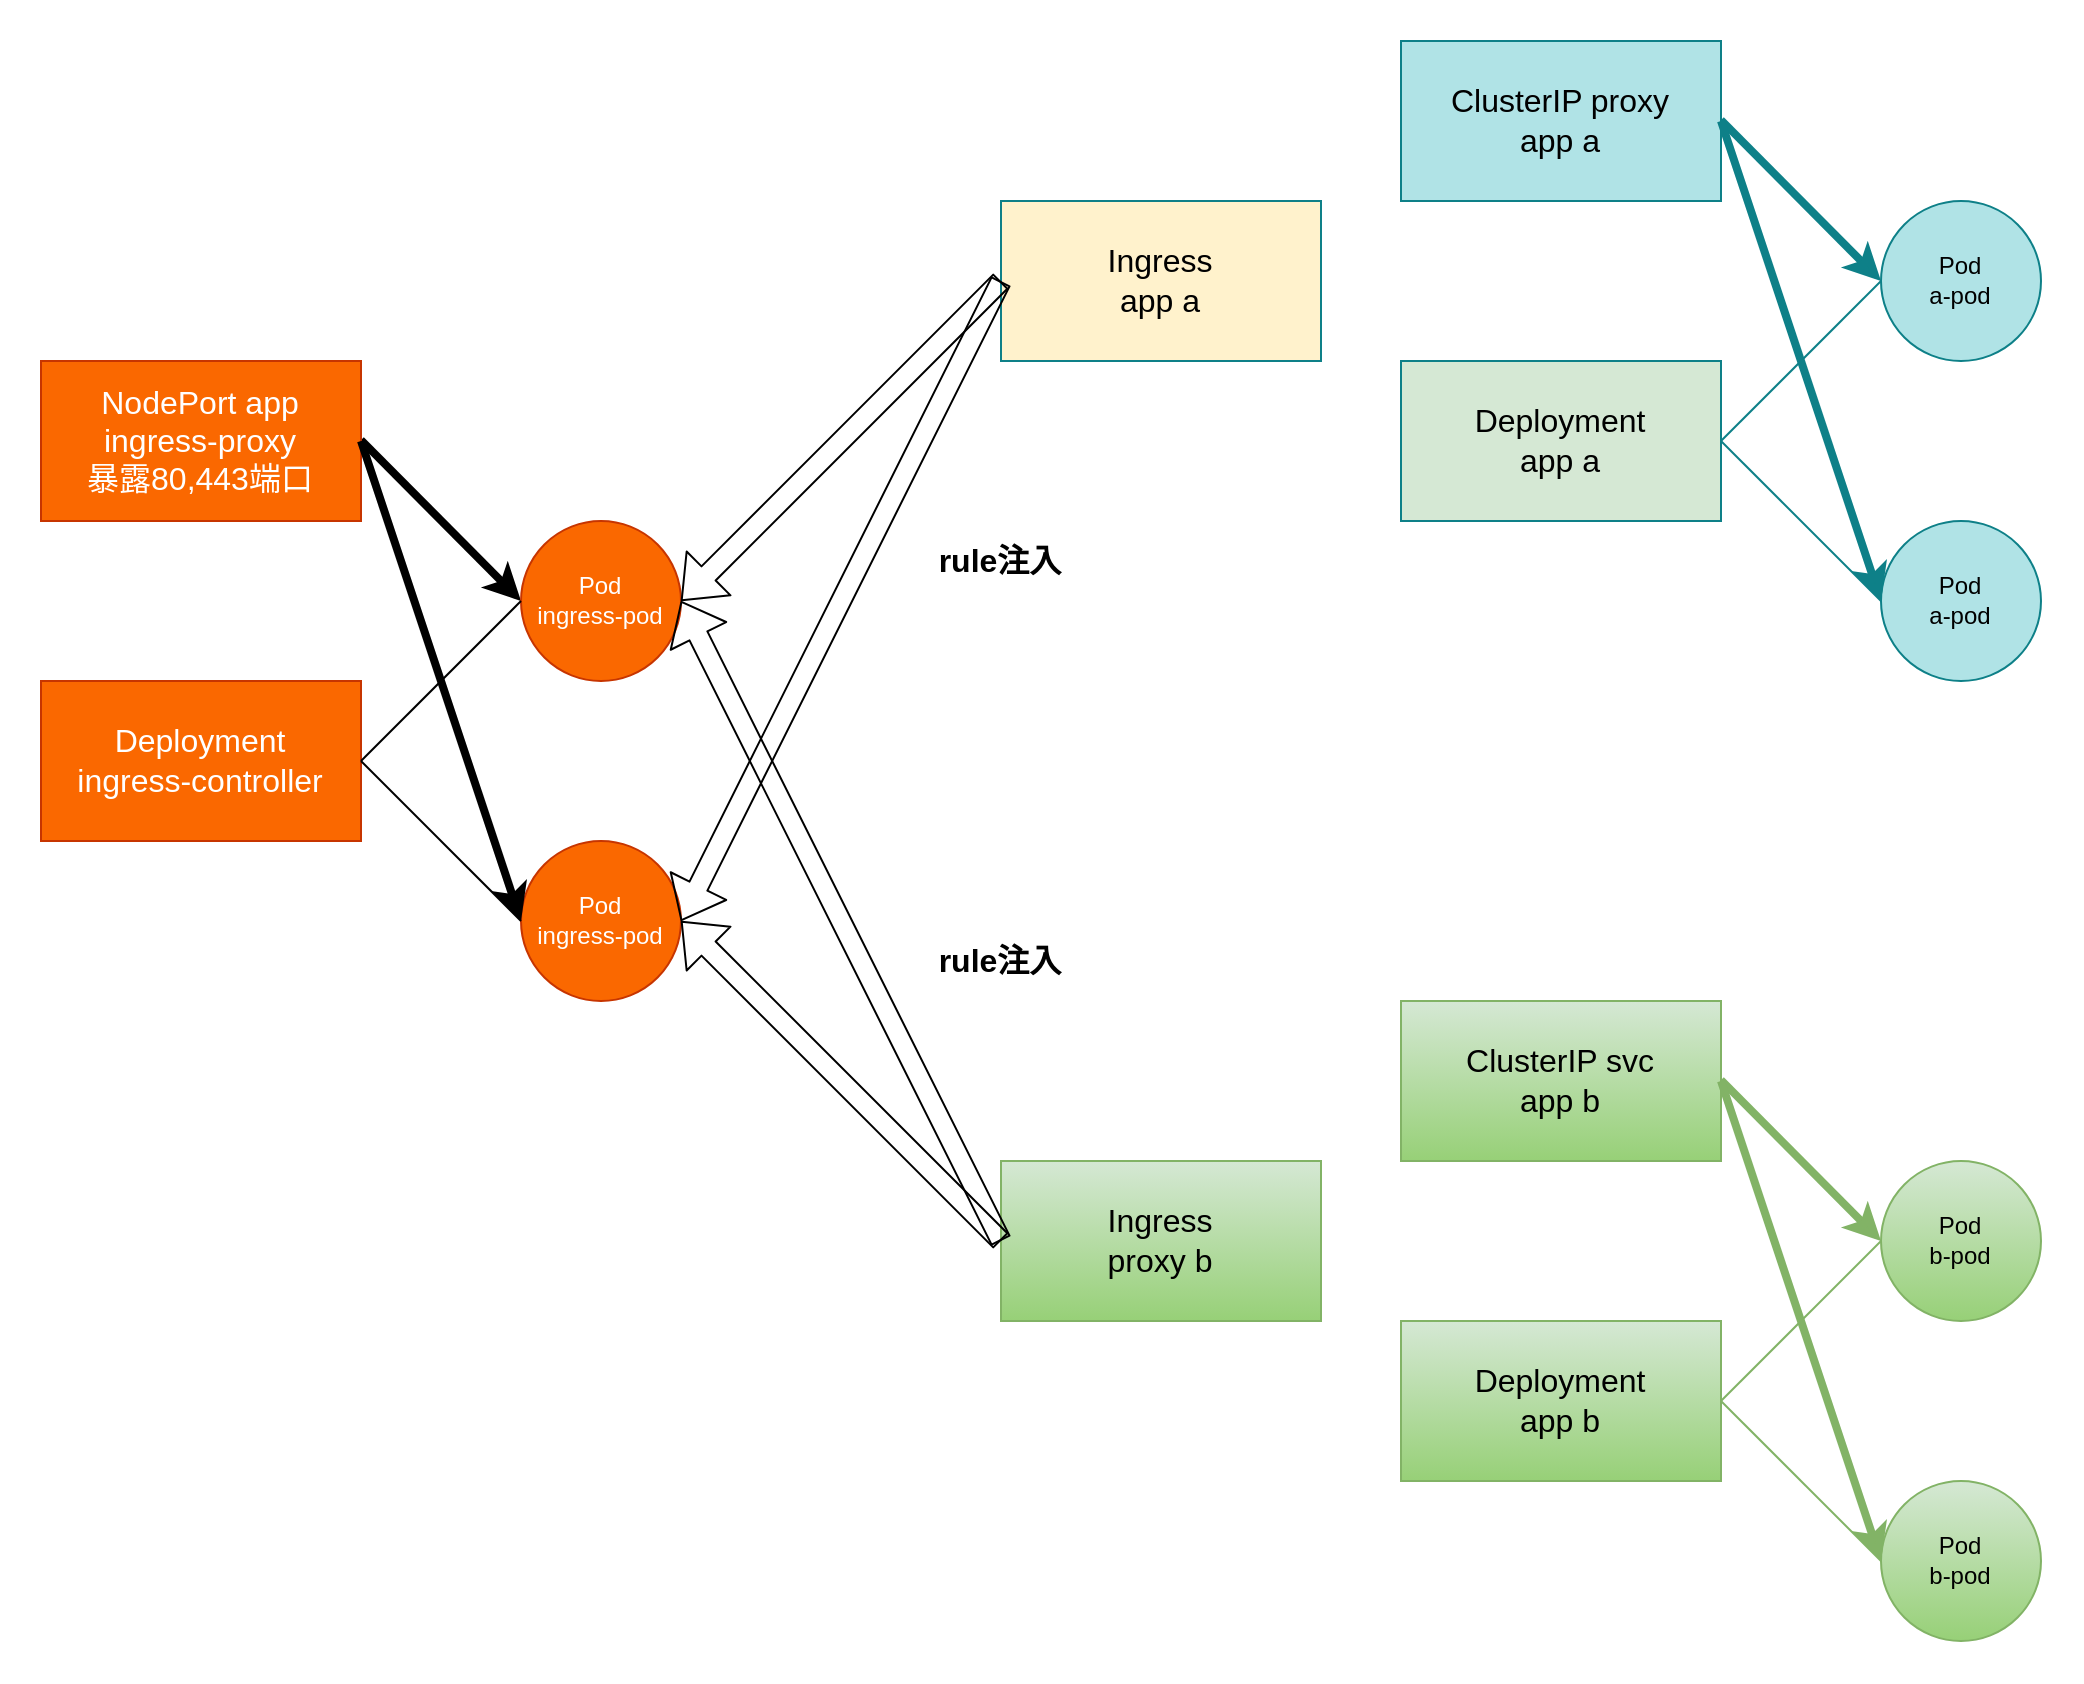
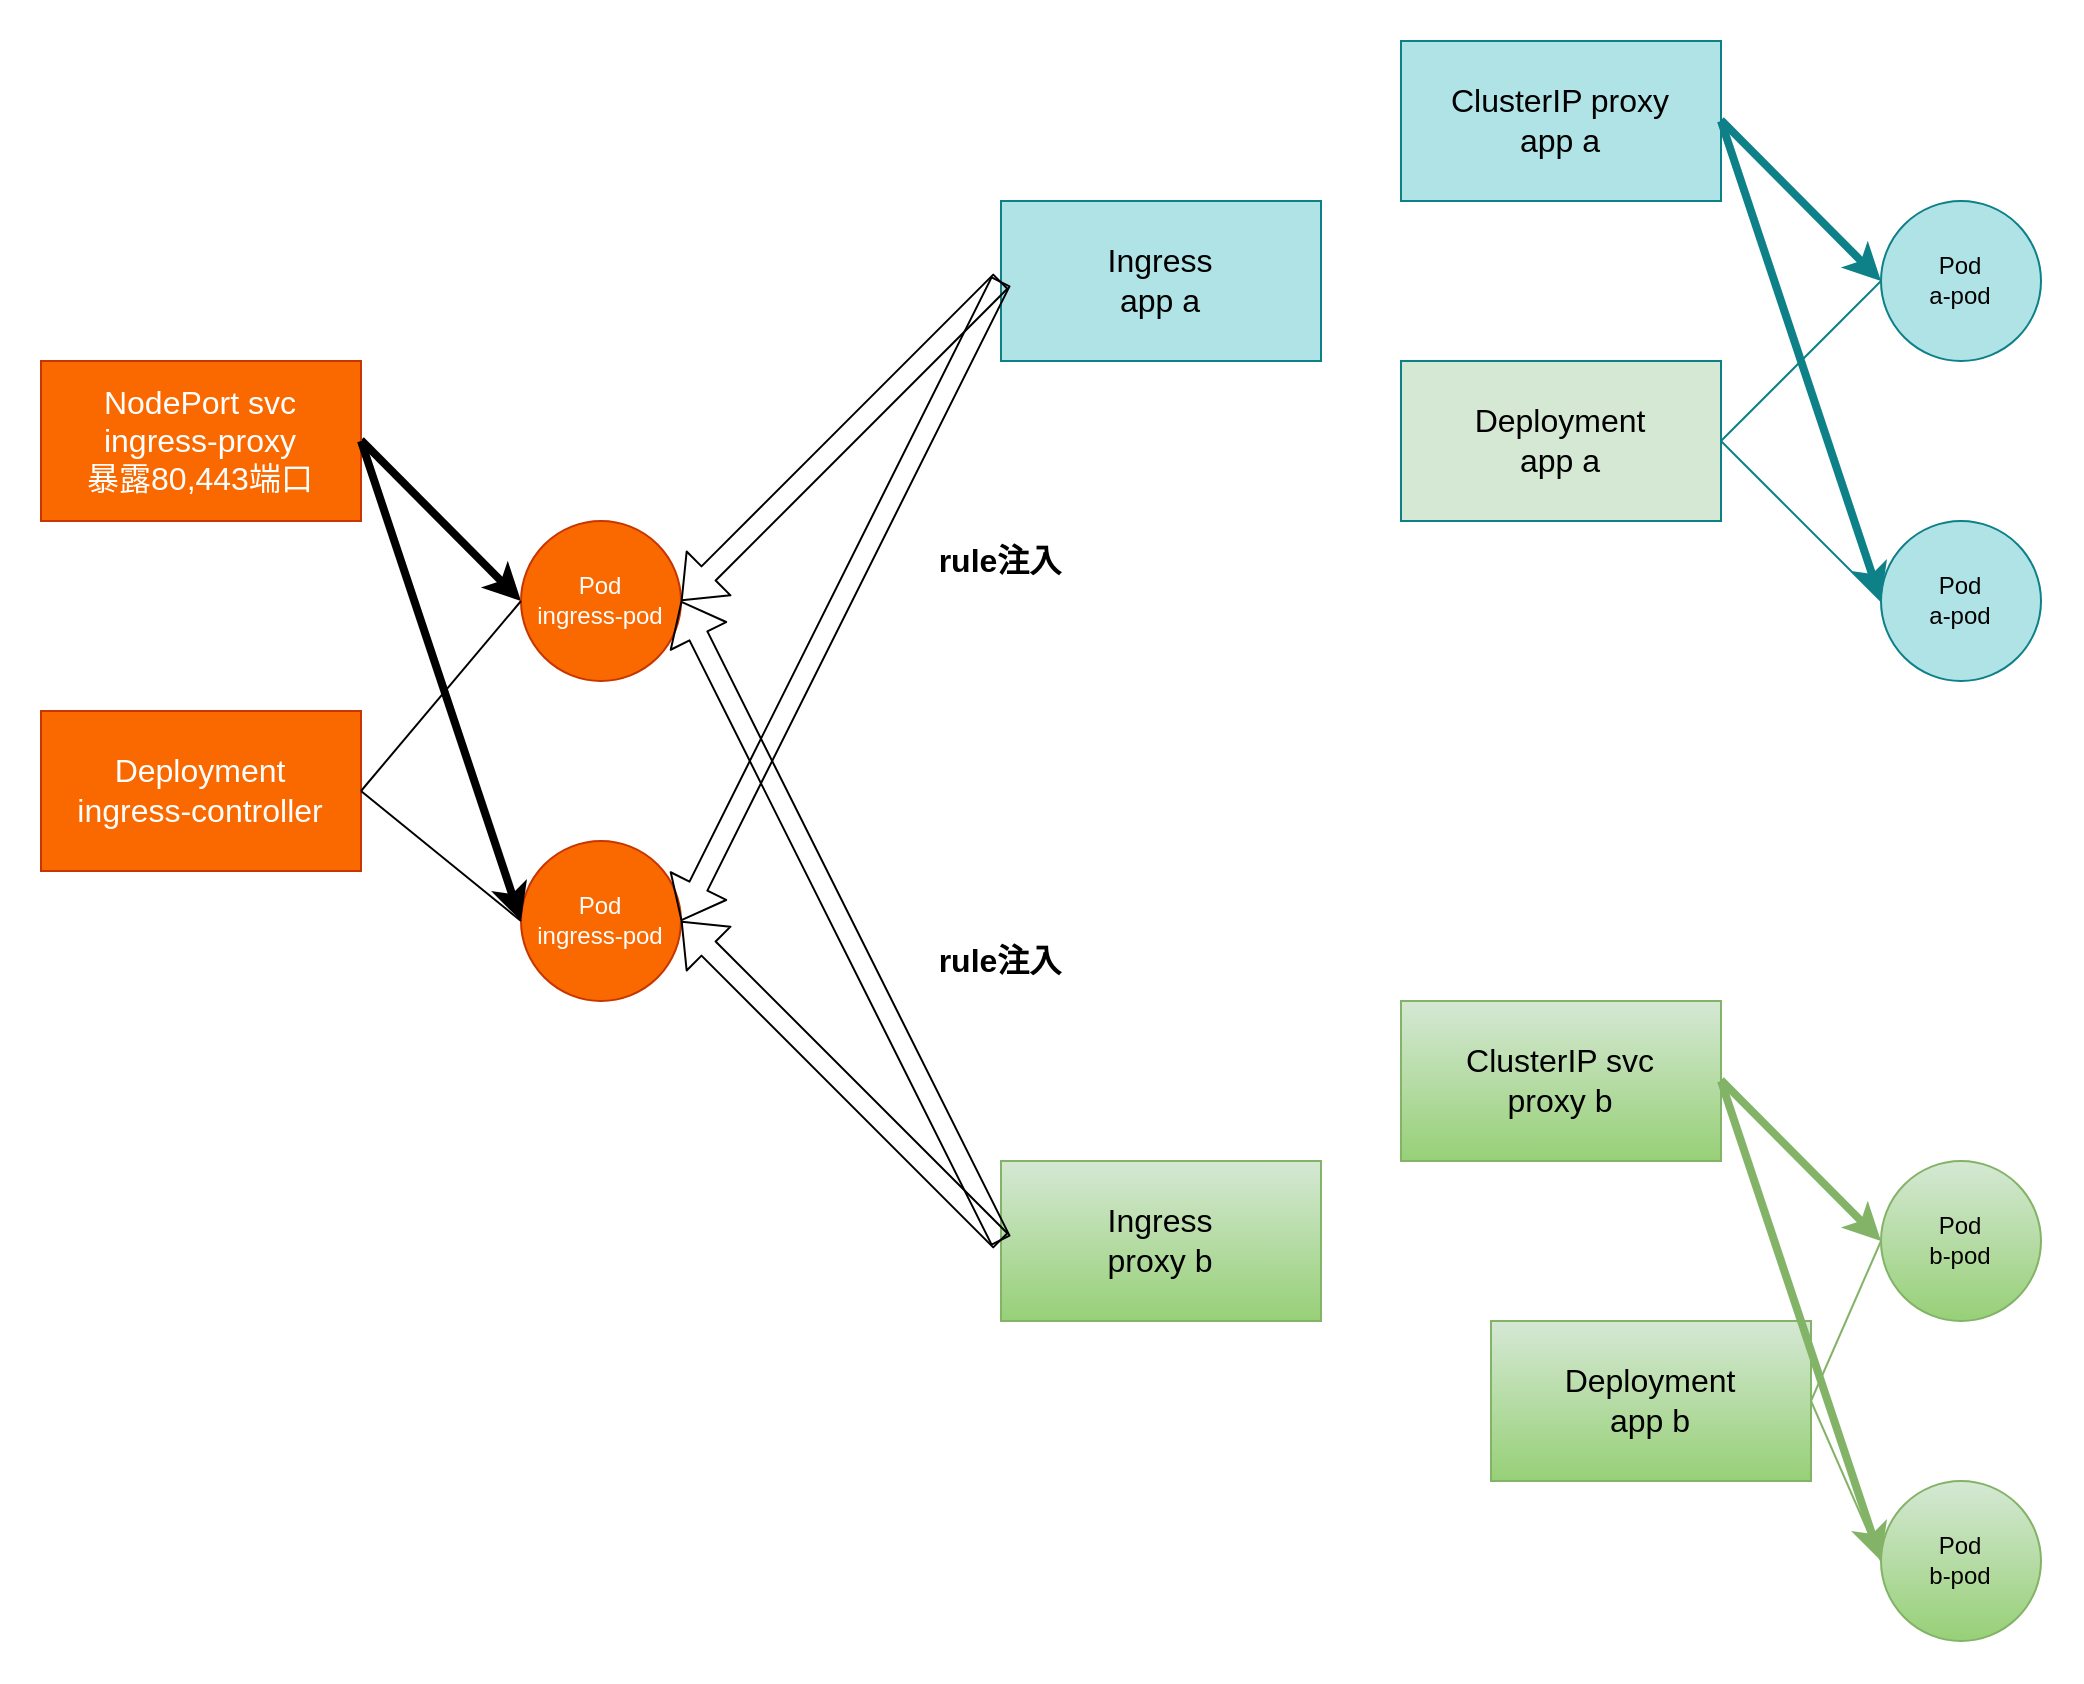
node "Ingress app a": fillcolor #fff2cc -> #b0e3e6
node "NodePort app ingress-proxy 暴露80,443端口": label "NodePort app ingress-proxy 暴露80,443端口" -> "NodePort svc ingress-proxy 暴露80,443端口"
node "Deployment ingress-controller": moved (201, 761) -> (201, 791)
node "ClusterIP svc app b": label "ClusterIP svc app b" -> "ClusterIP svc proxy b"
node "Deployment app b": moved (1561, 1401) -> (1651, 1401)
